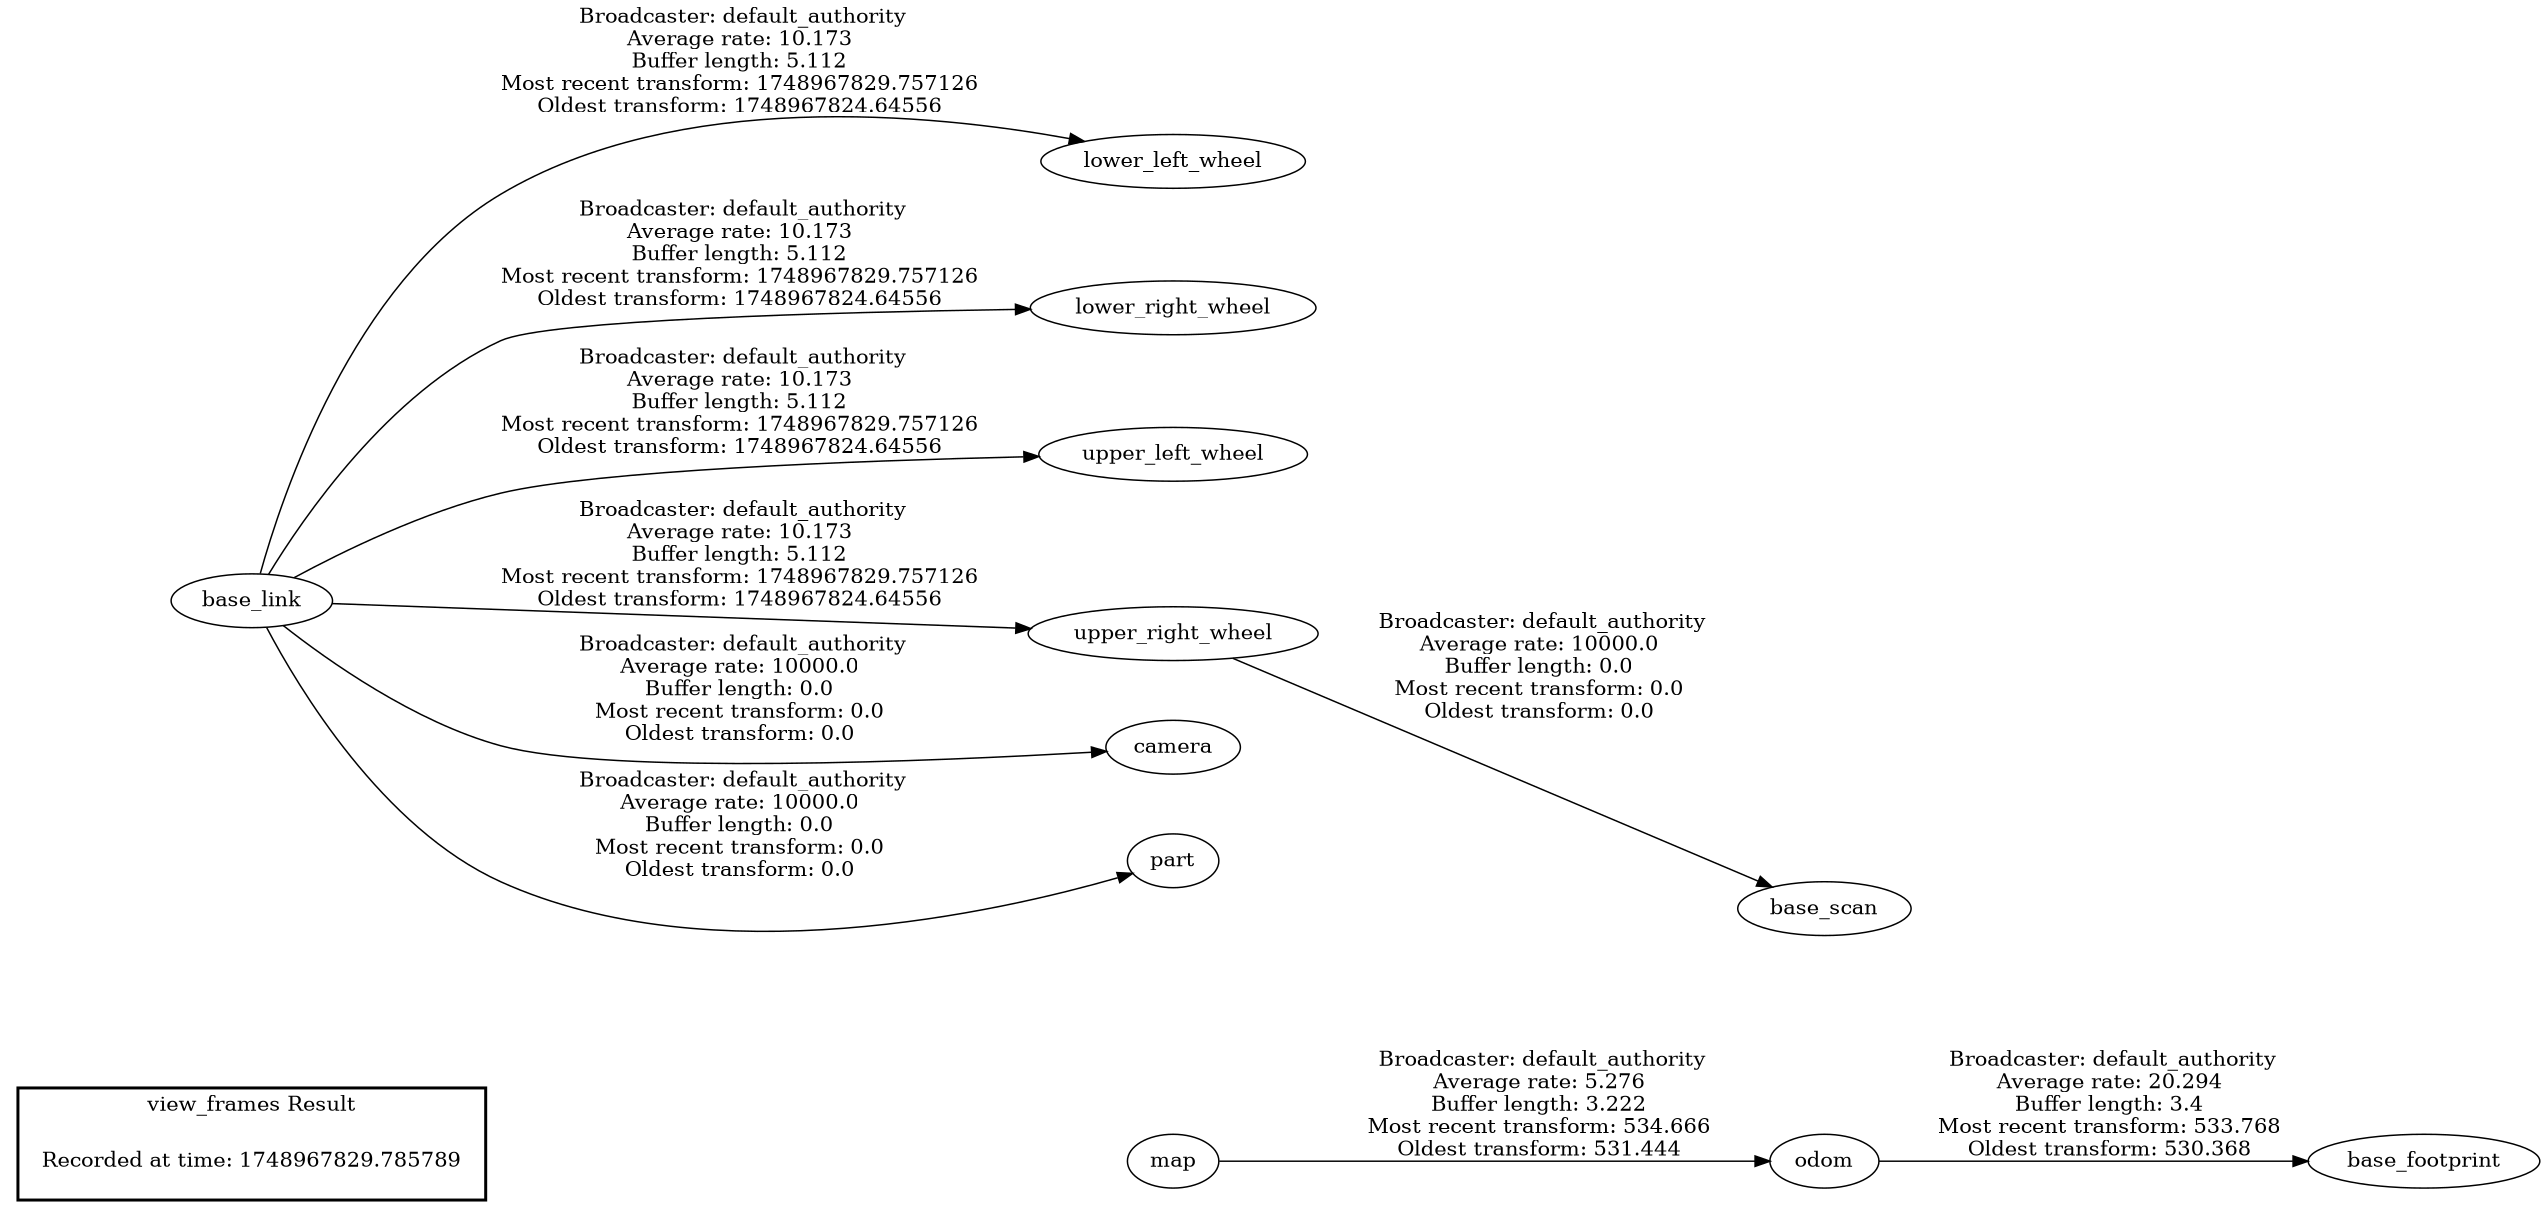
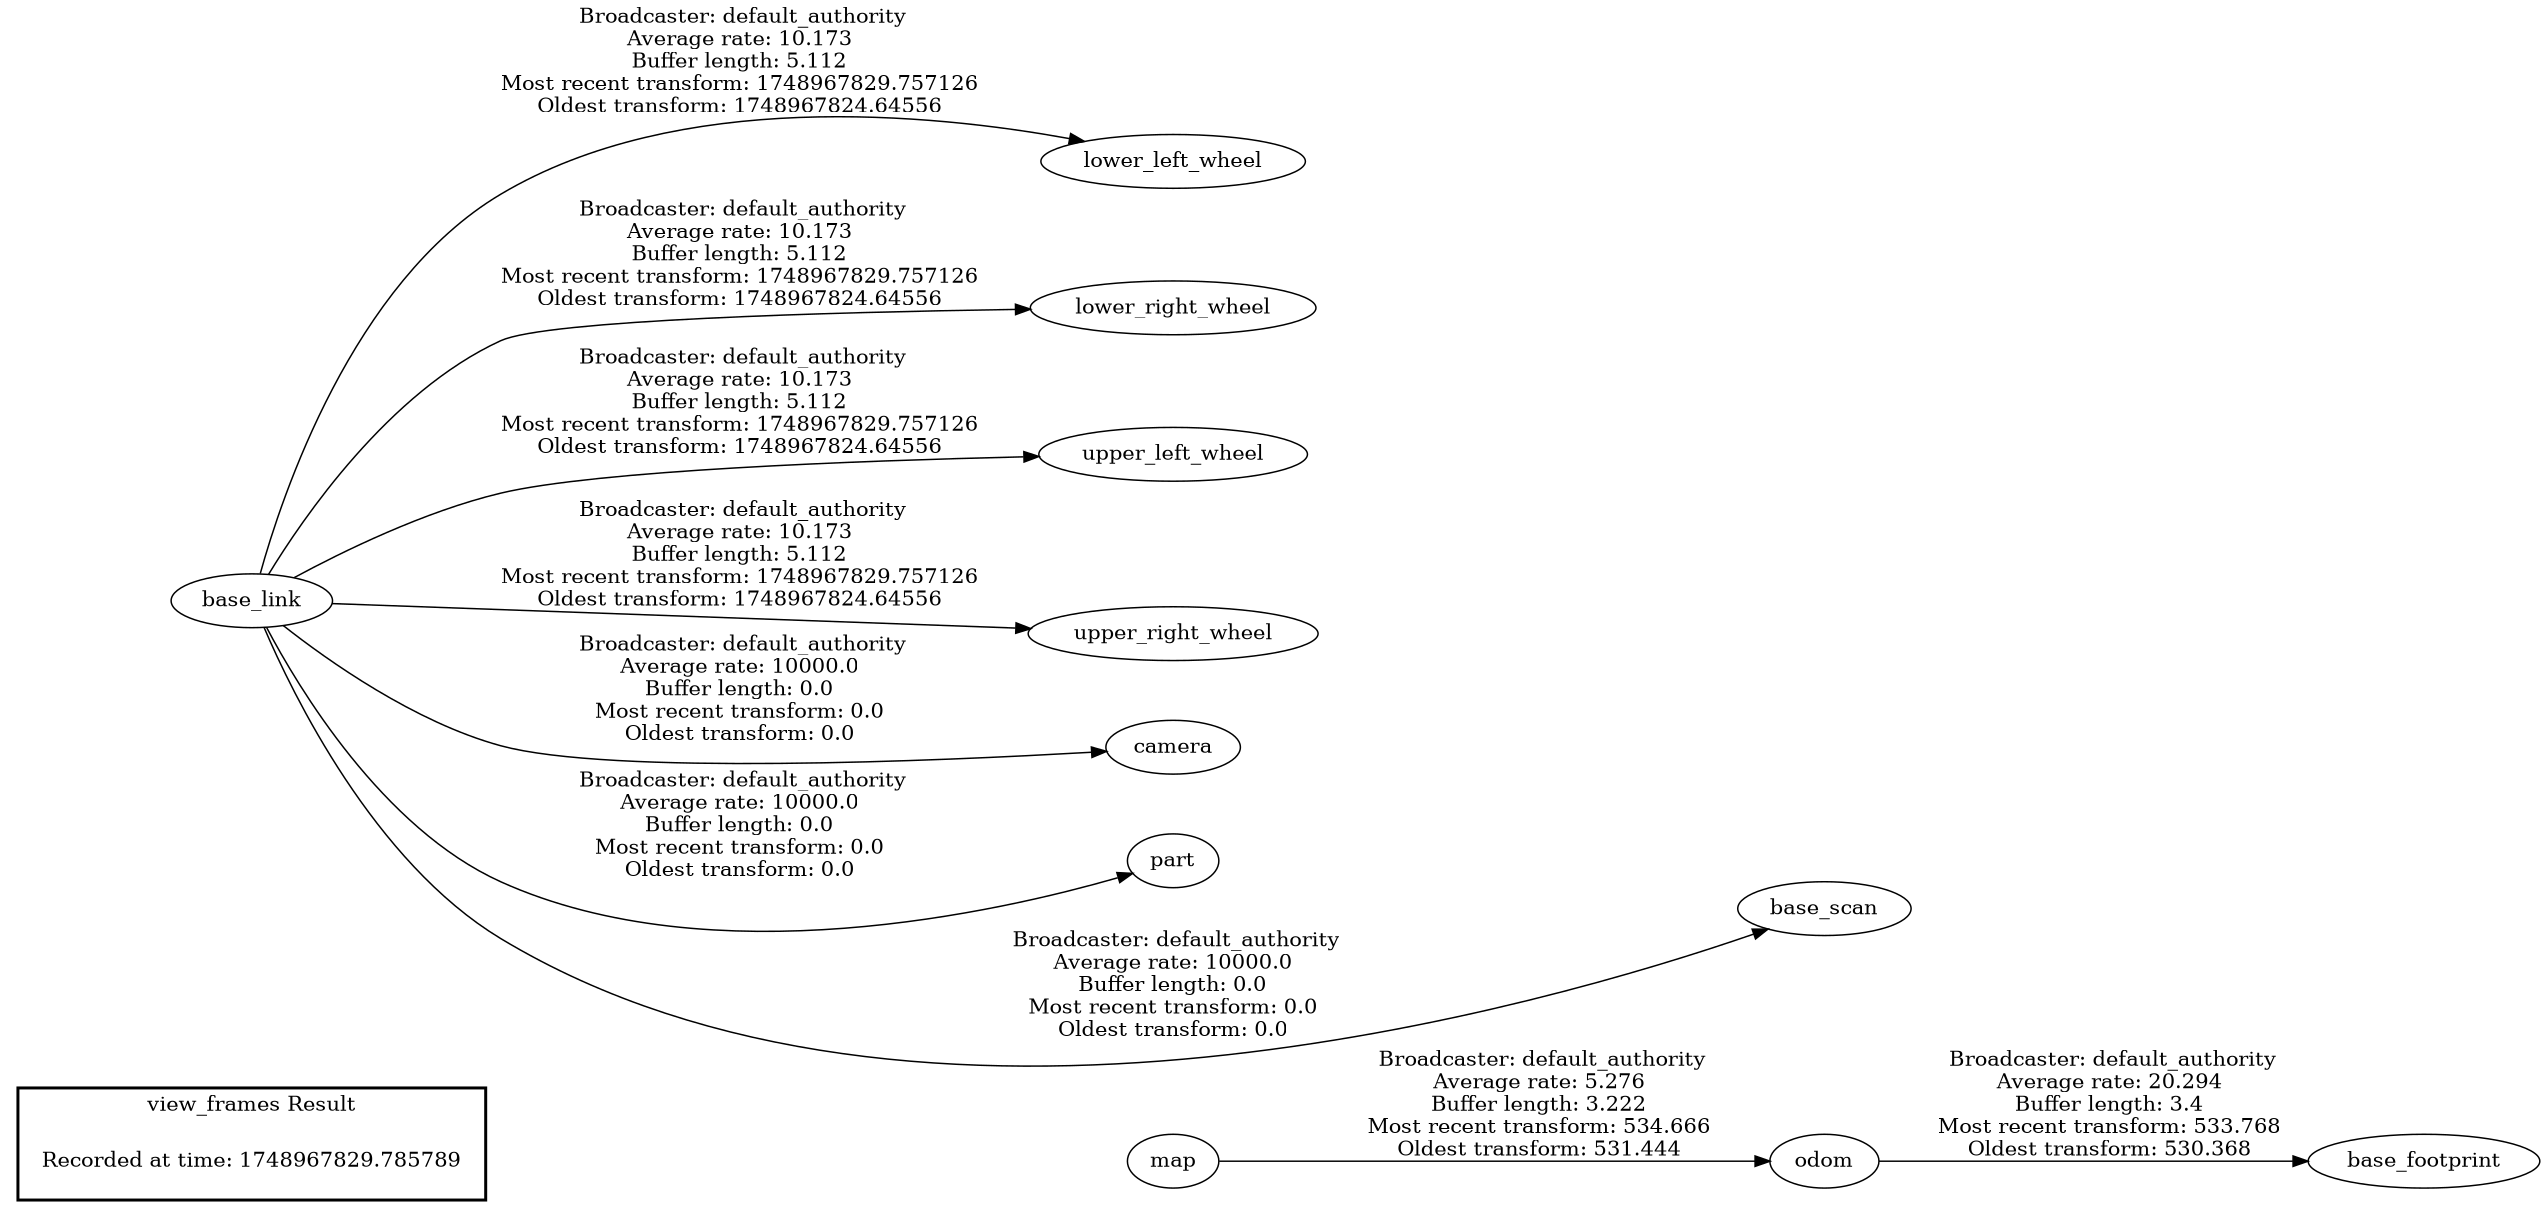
edge "upper_right_wheel" -> "base_scan": now "base_link" -> "base_scan"
